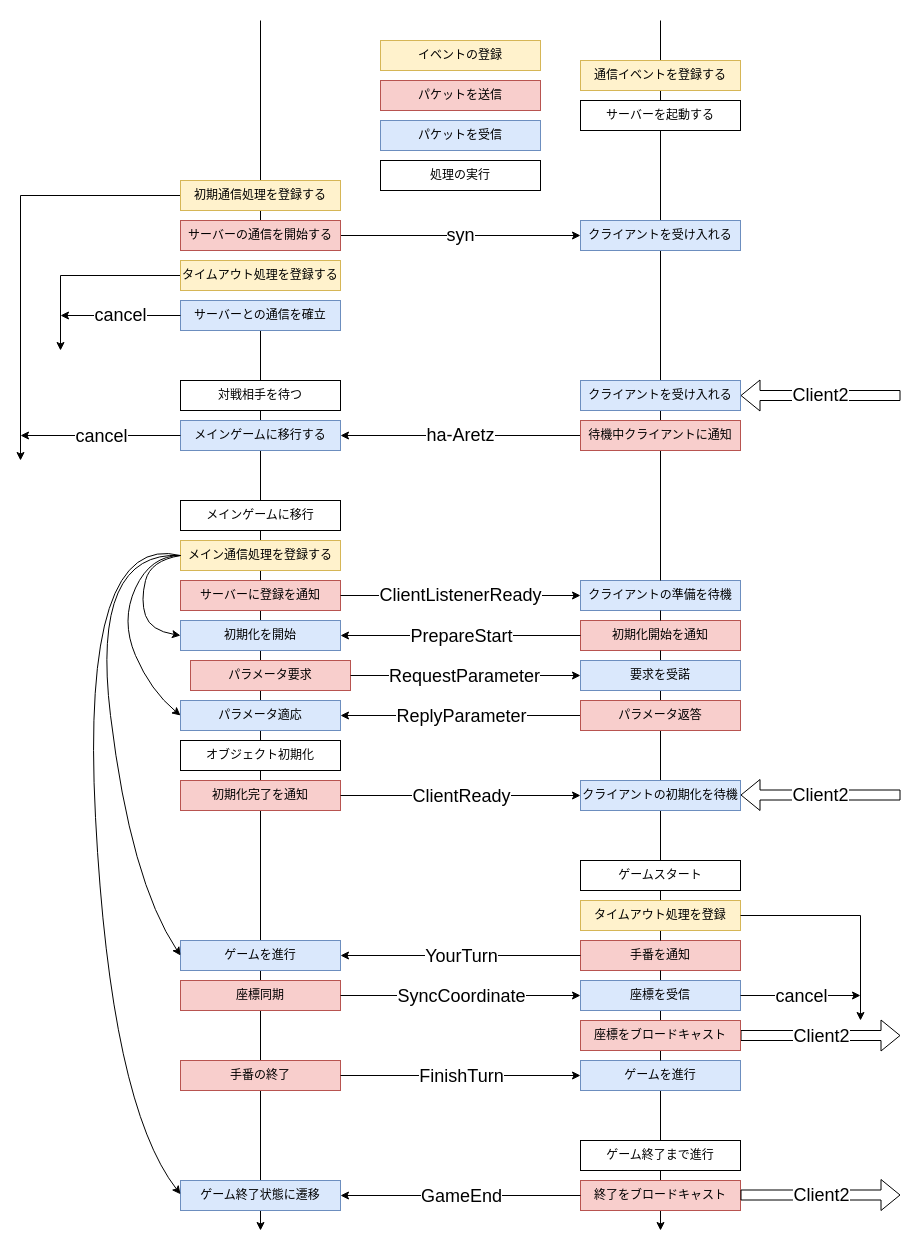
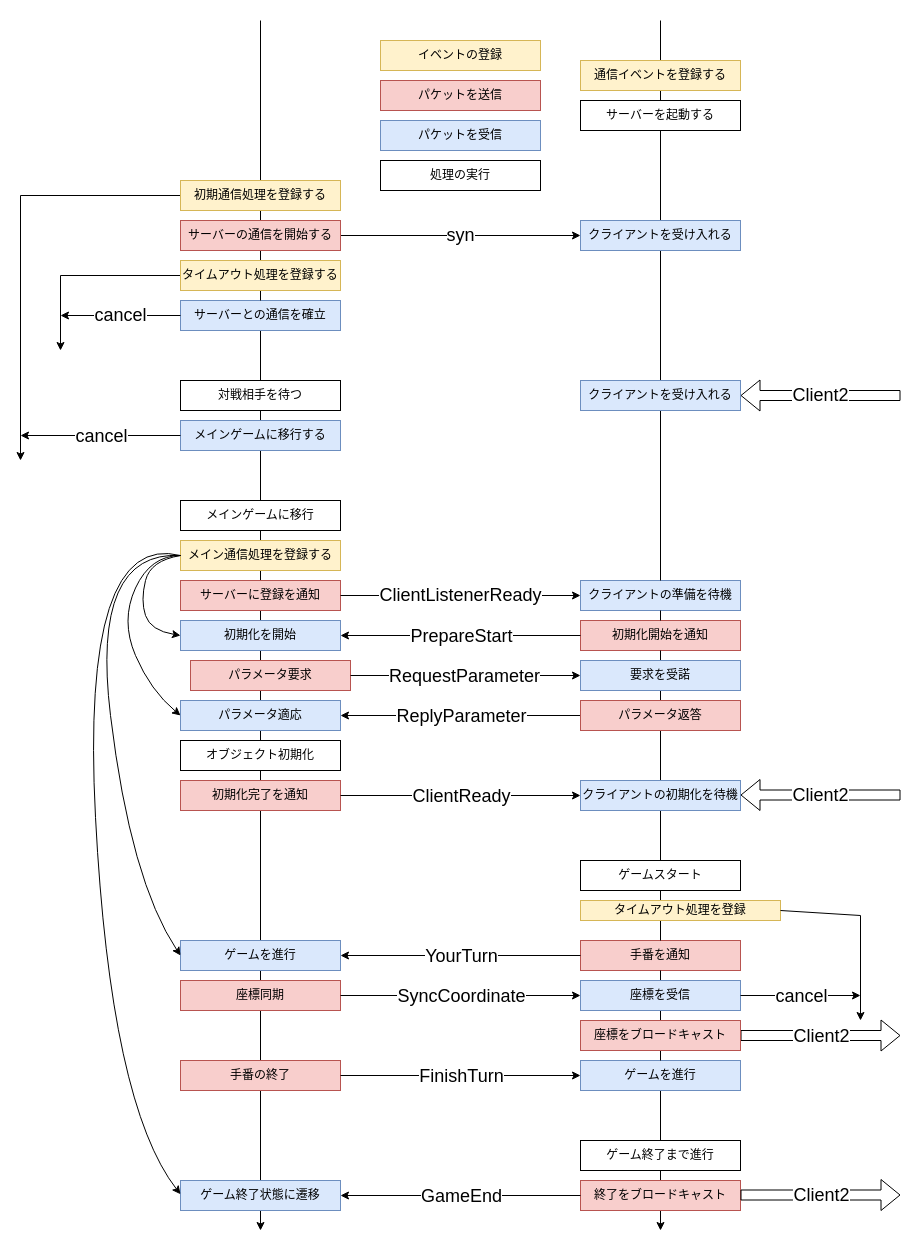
edge "サーバーの通信を開始する" -- "サーバーとの通信を確立": added
edge "待機中クライアントに通知" -> "メインゲームに移行する": removed, label "ha-Aretz"
node "待機中クライアントに通知": removed
node "タイムアウト処理を登録": size 160x30 -> 200x20
